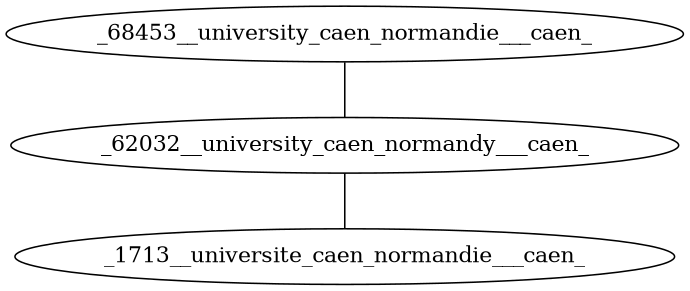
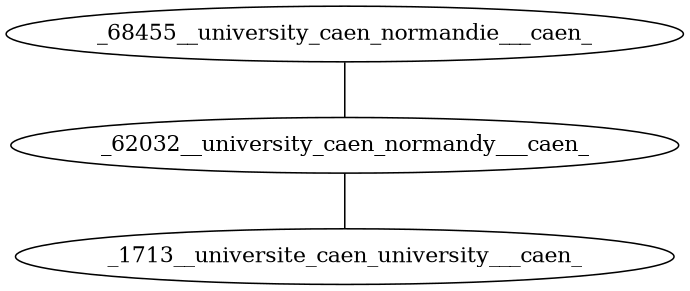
node "_68453__university_caen_normandie___caen_": label "_68453__university_caen_normandie___caen_" -> "_68455__university_caen_normandie___caen_"
node "_1713__universite_caen_normandie___caen_": label "_1713__universite_caen_normandie___caen_" -> "_1713__universite_caen_university___caen_"
